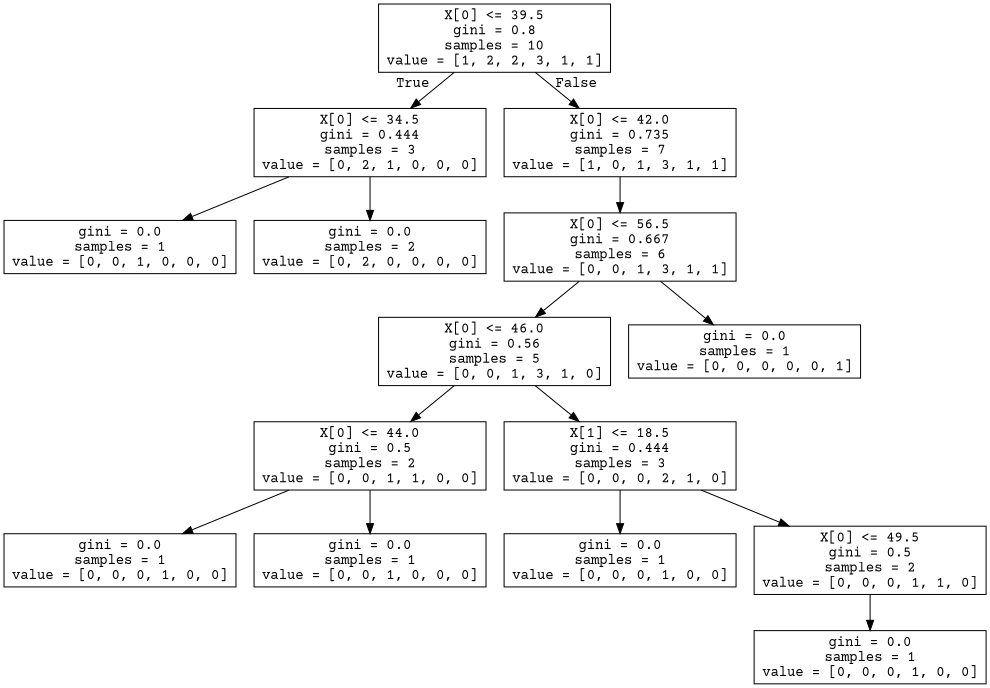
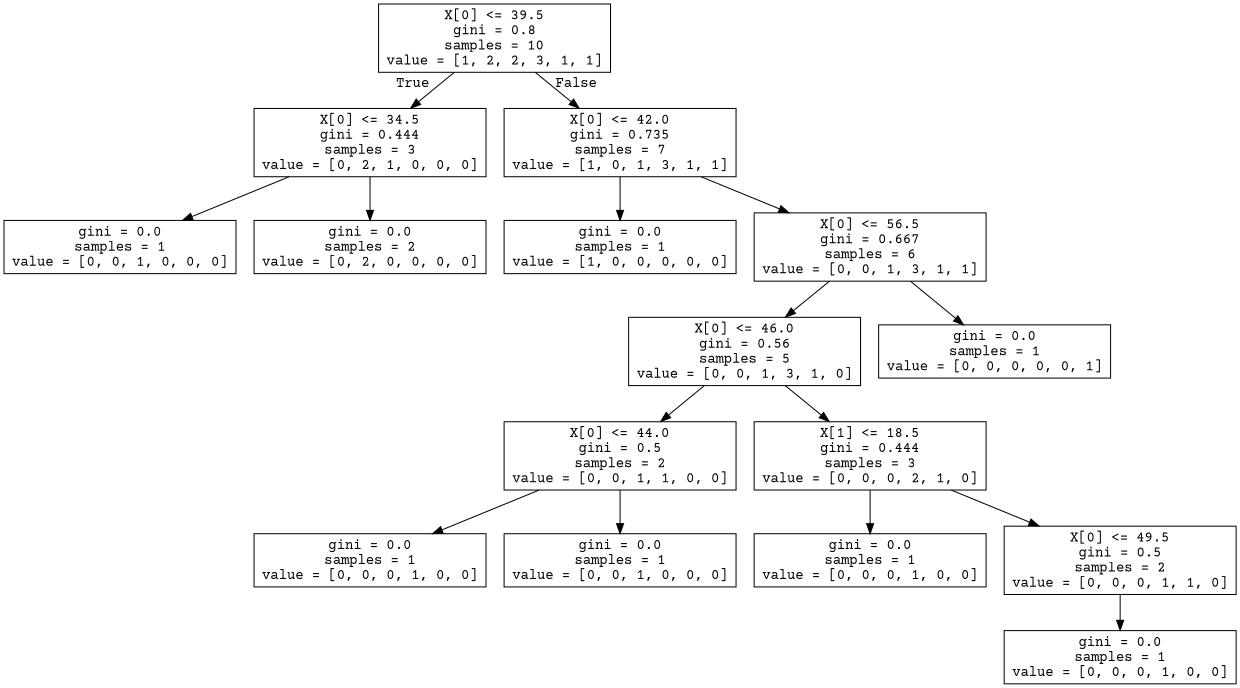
node "gini = 0.0 samples = 1 value = [1, 0, 0, 0, 0, 0]": added
